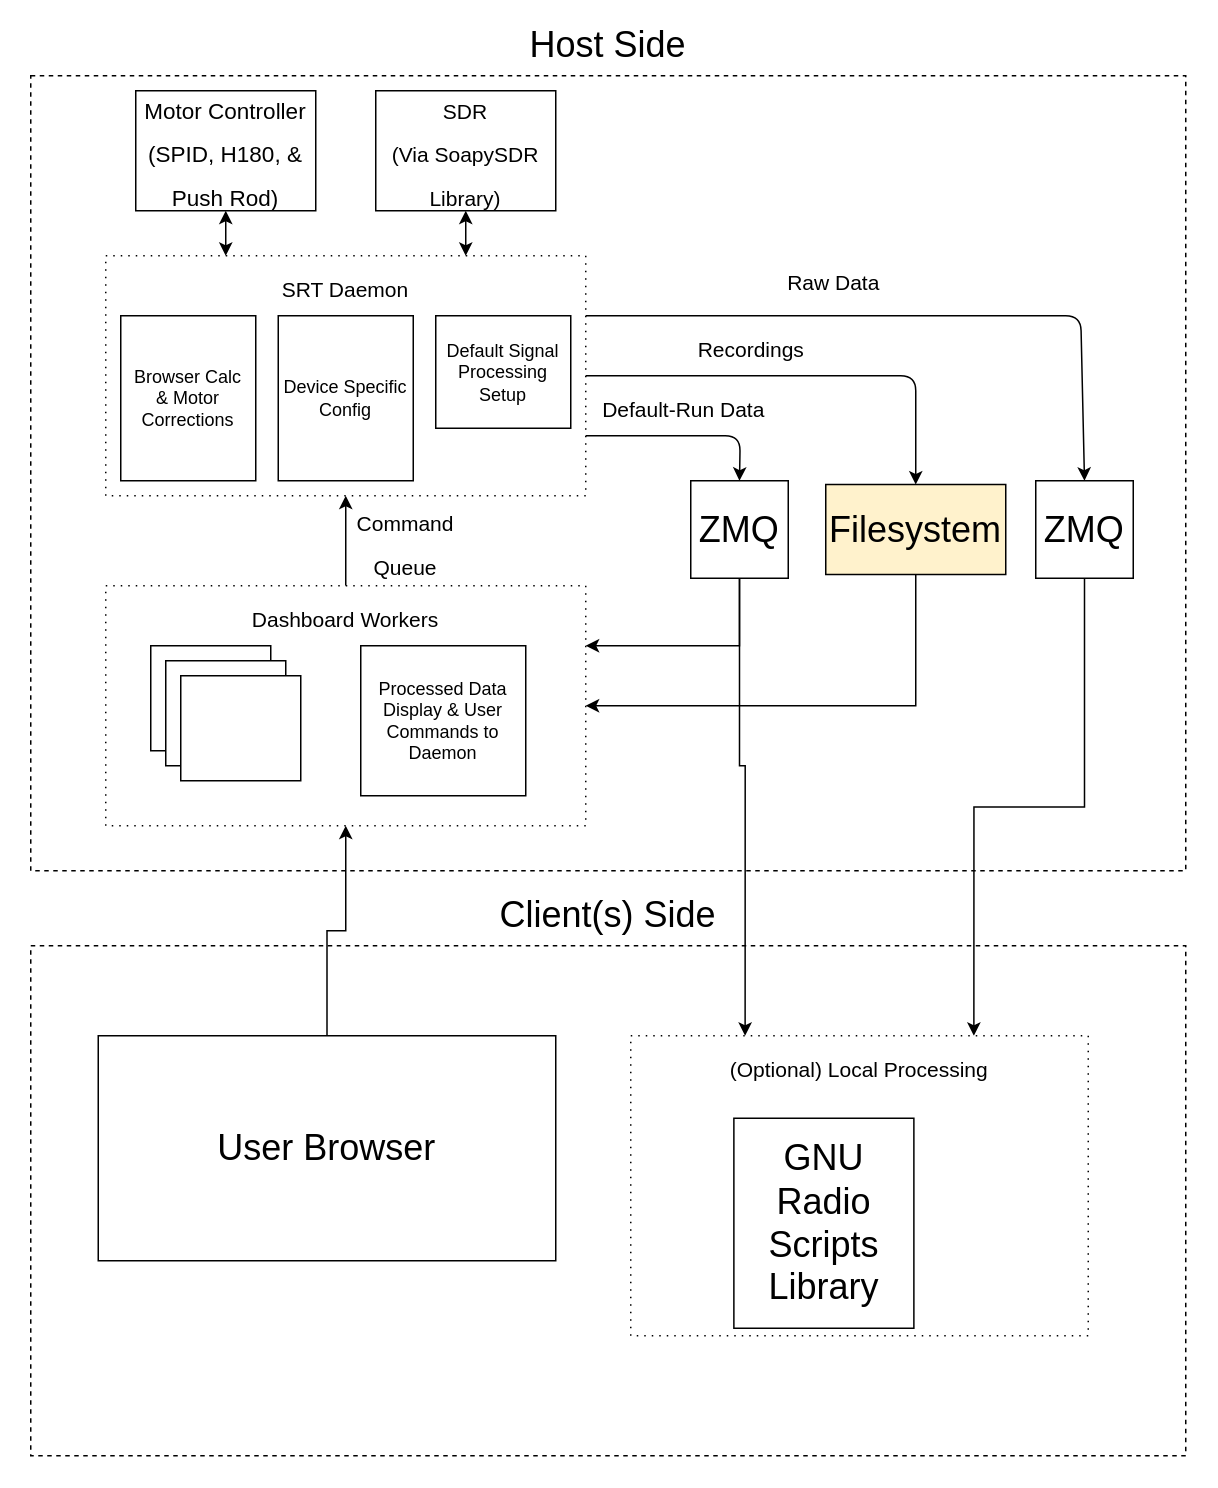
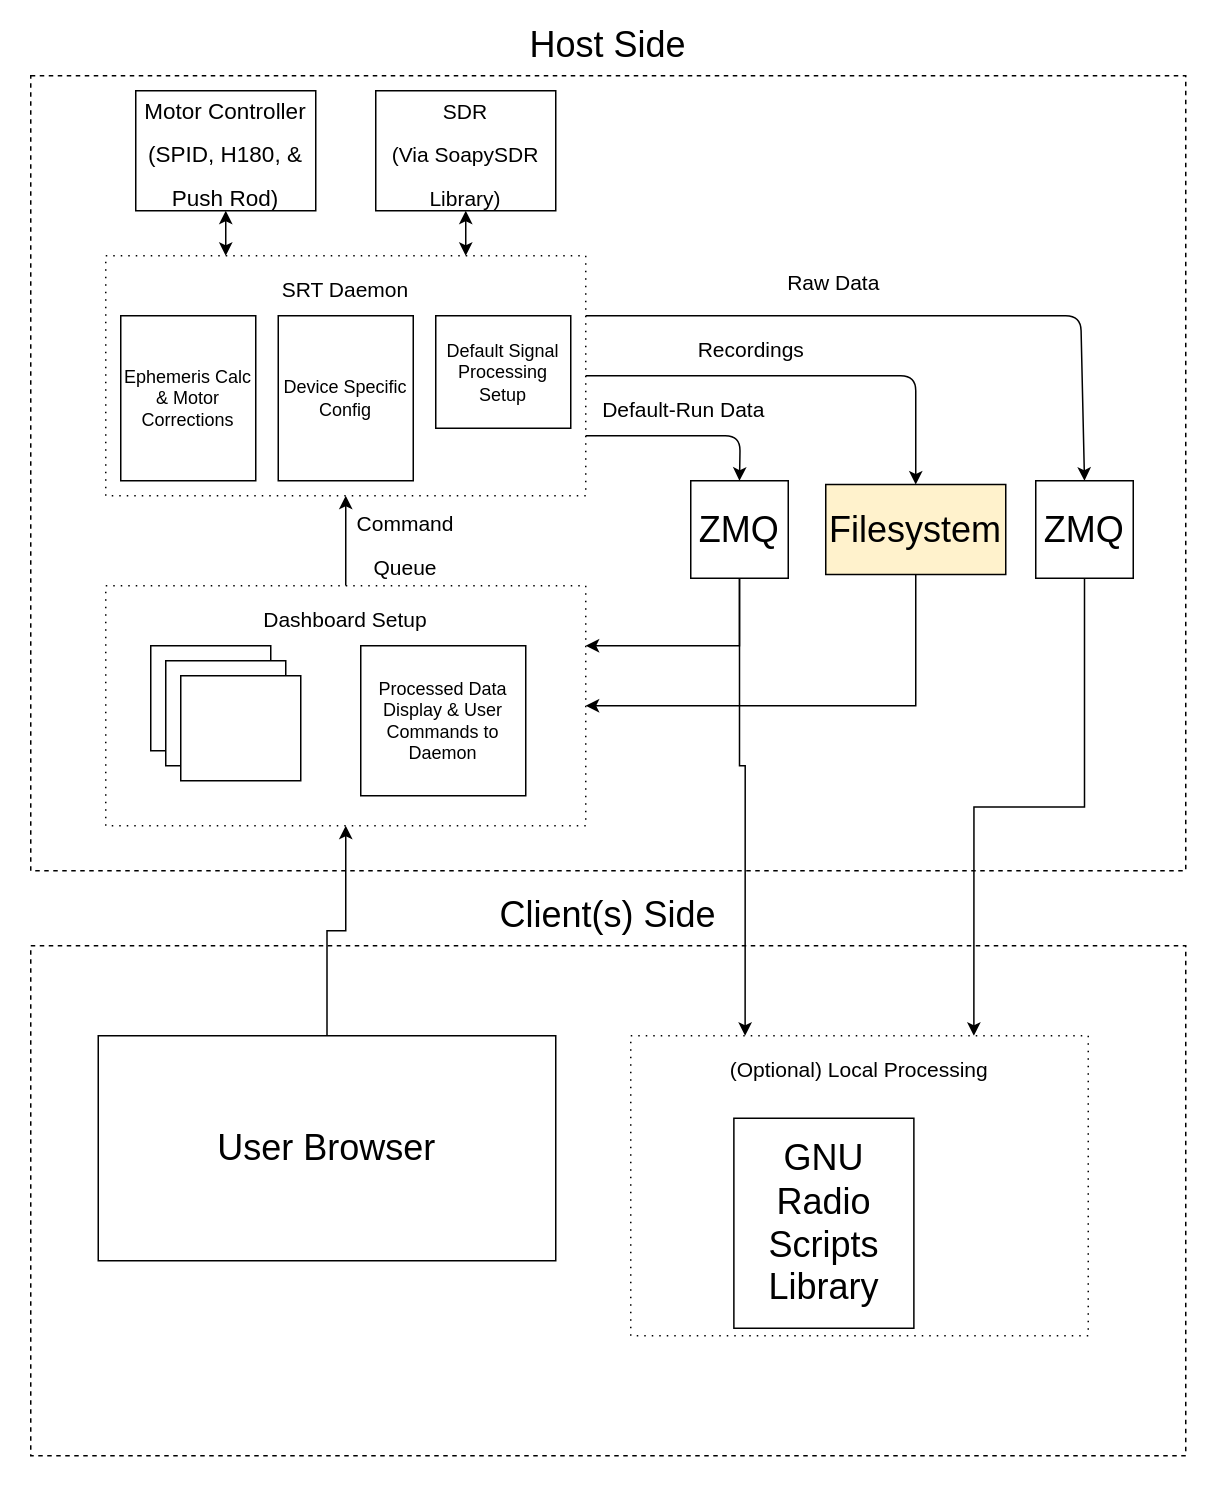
node "Browser Calc & Motor Corrections": label "Browser Calc & Motor Corrections" -> "Ephemeris Calc & Motor Corrections"
node "Dashboard Workers": label "Dashboard Workers" -> "Dashboard Setup"
